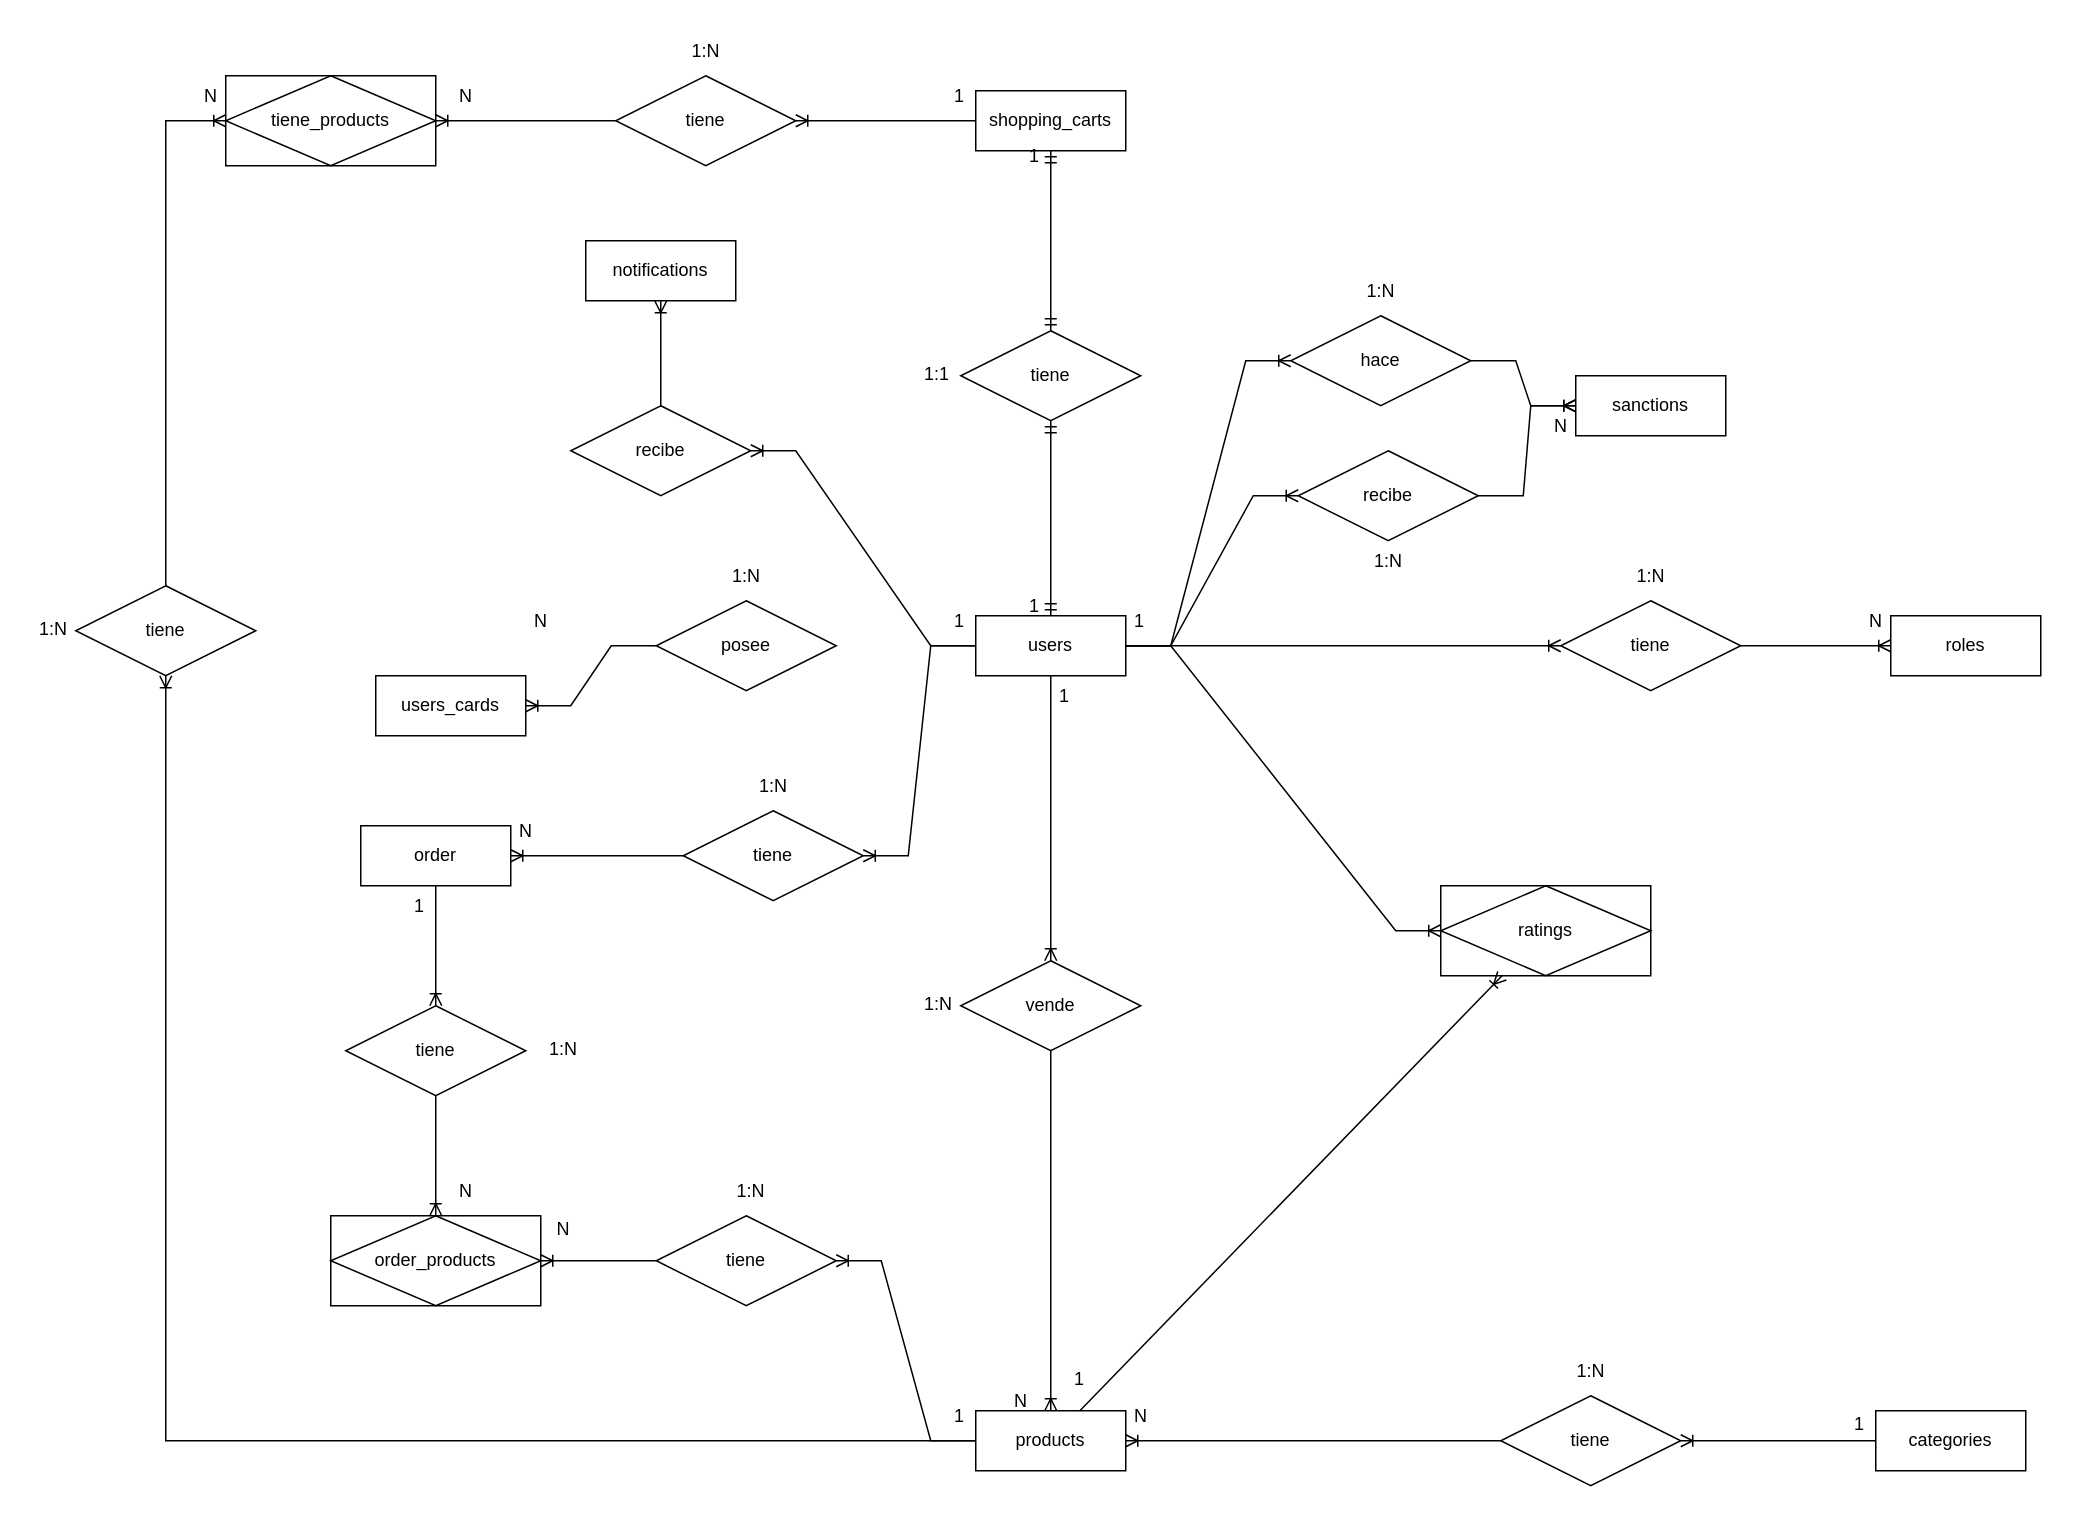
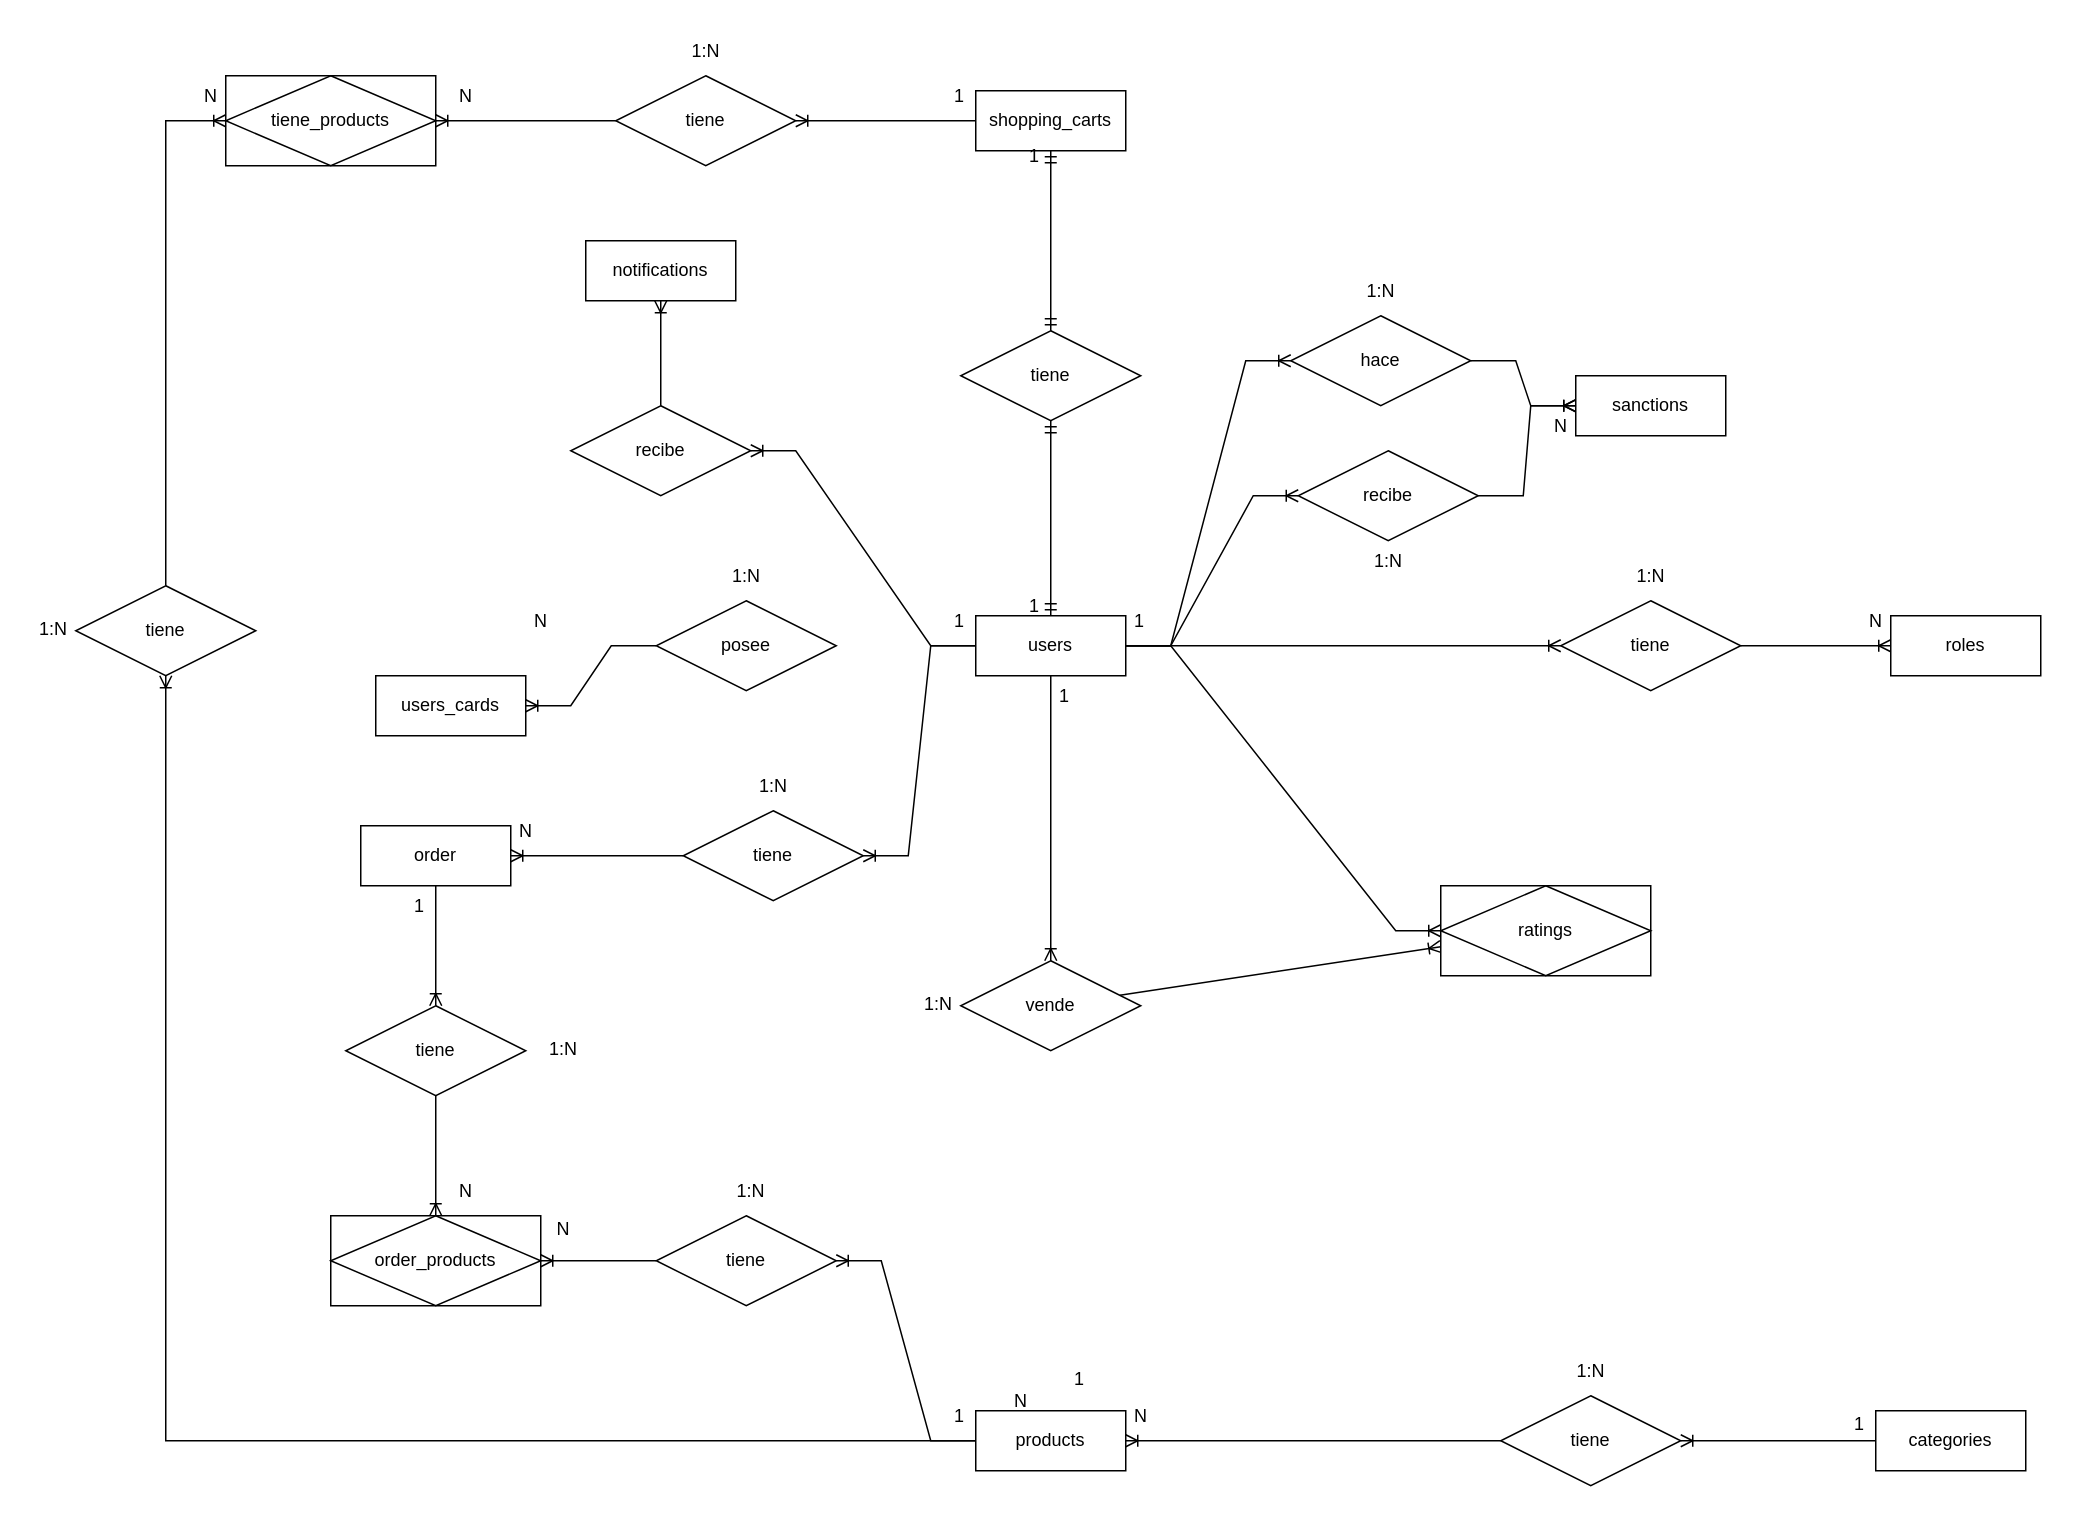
node "1:1": removed
edge "products" -> "ratings": removed
edge "vende" -> "products": now "vende" -> "ratings"
